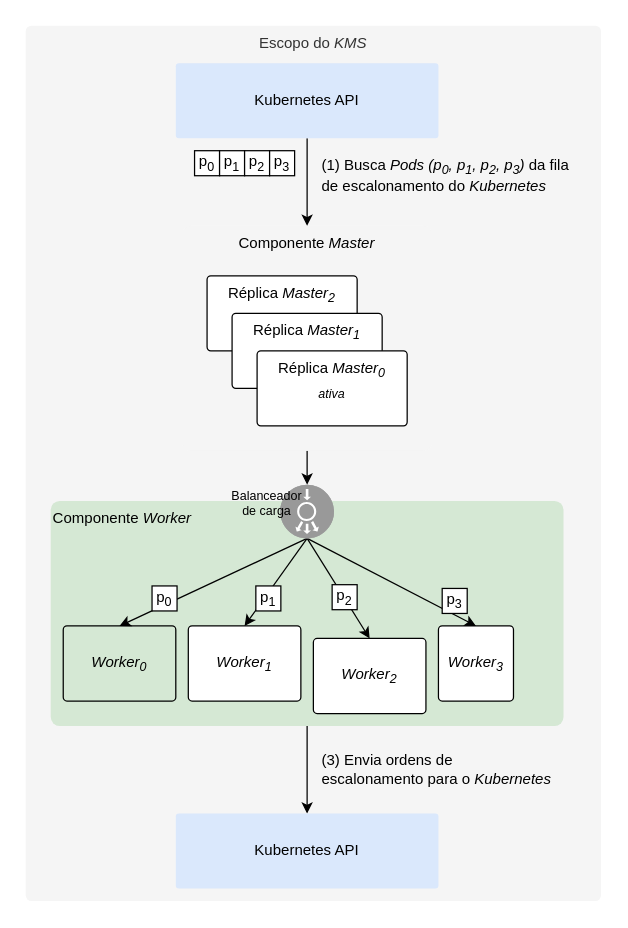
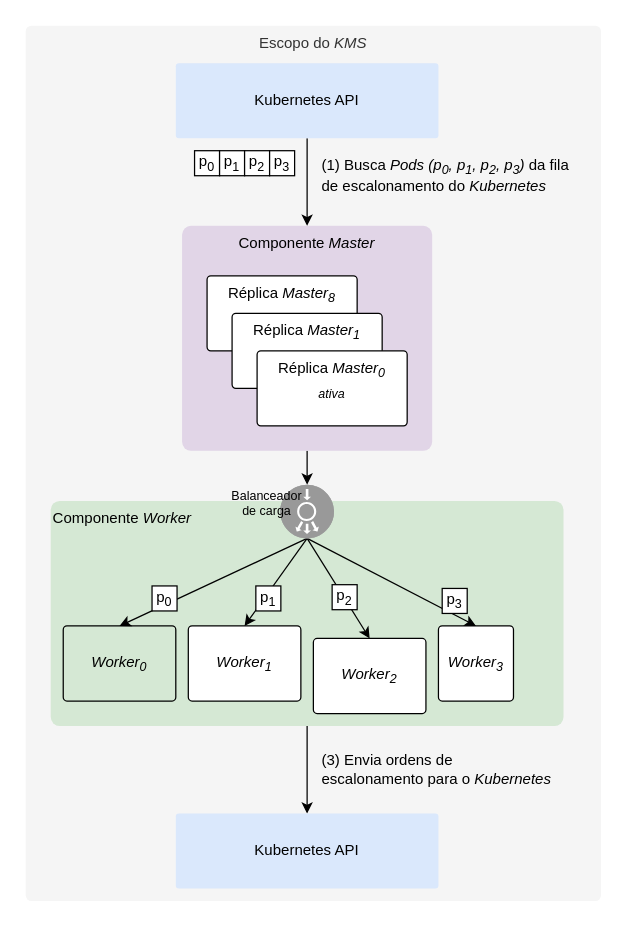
node "Componente Master": fillcolor #f5f5f5 -> #e1d5e7
node "Réplica Master2": label "Réplica Master2" -> "Réplica Master8"
